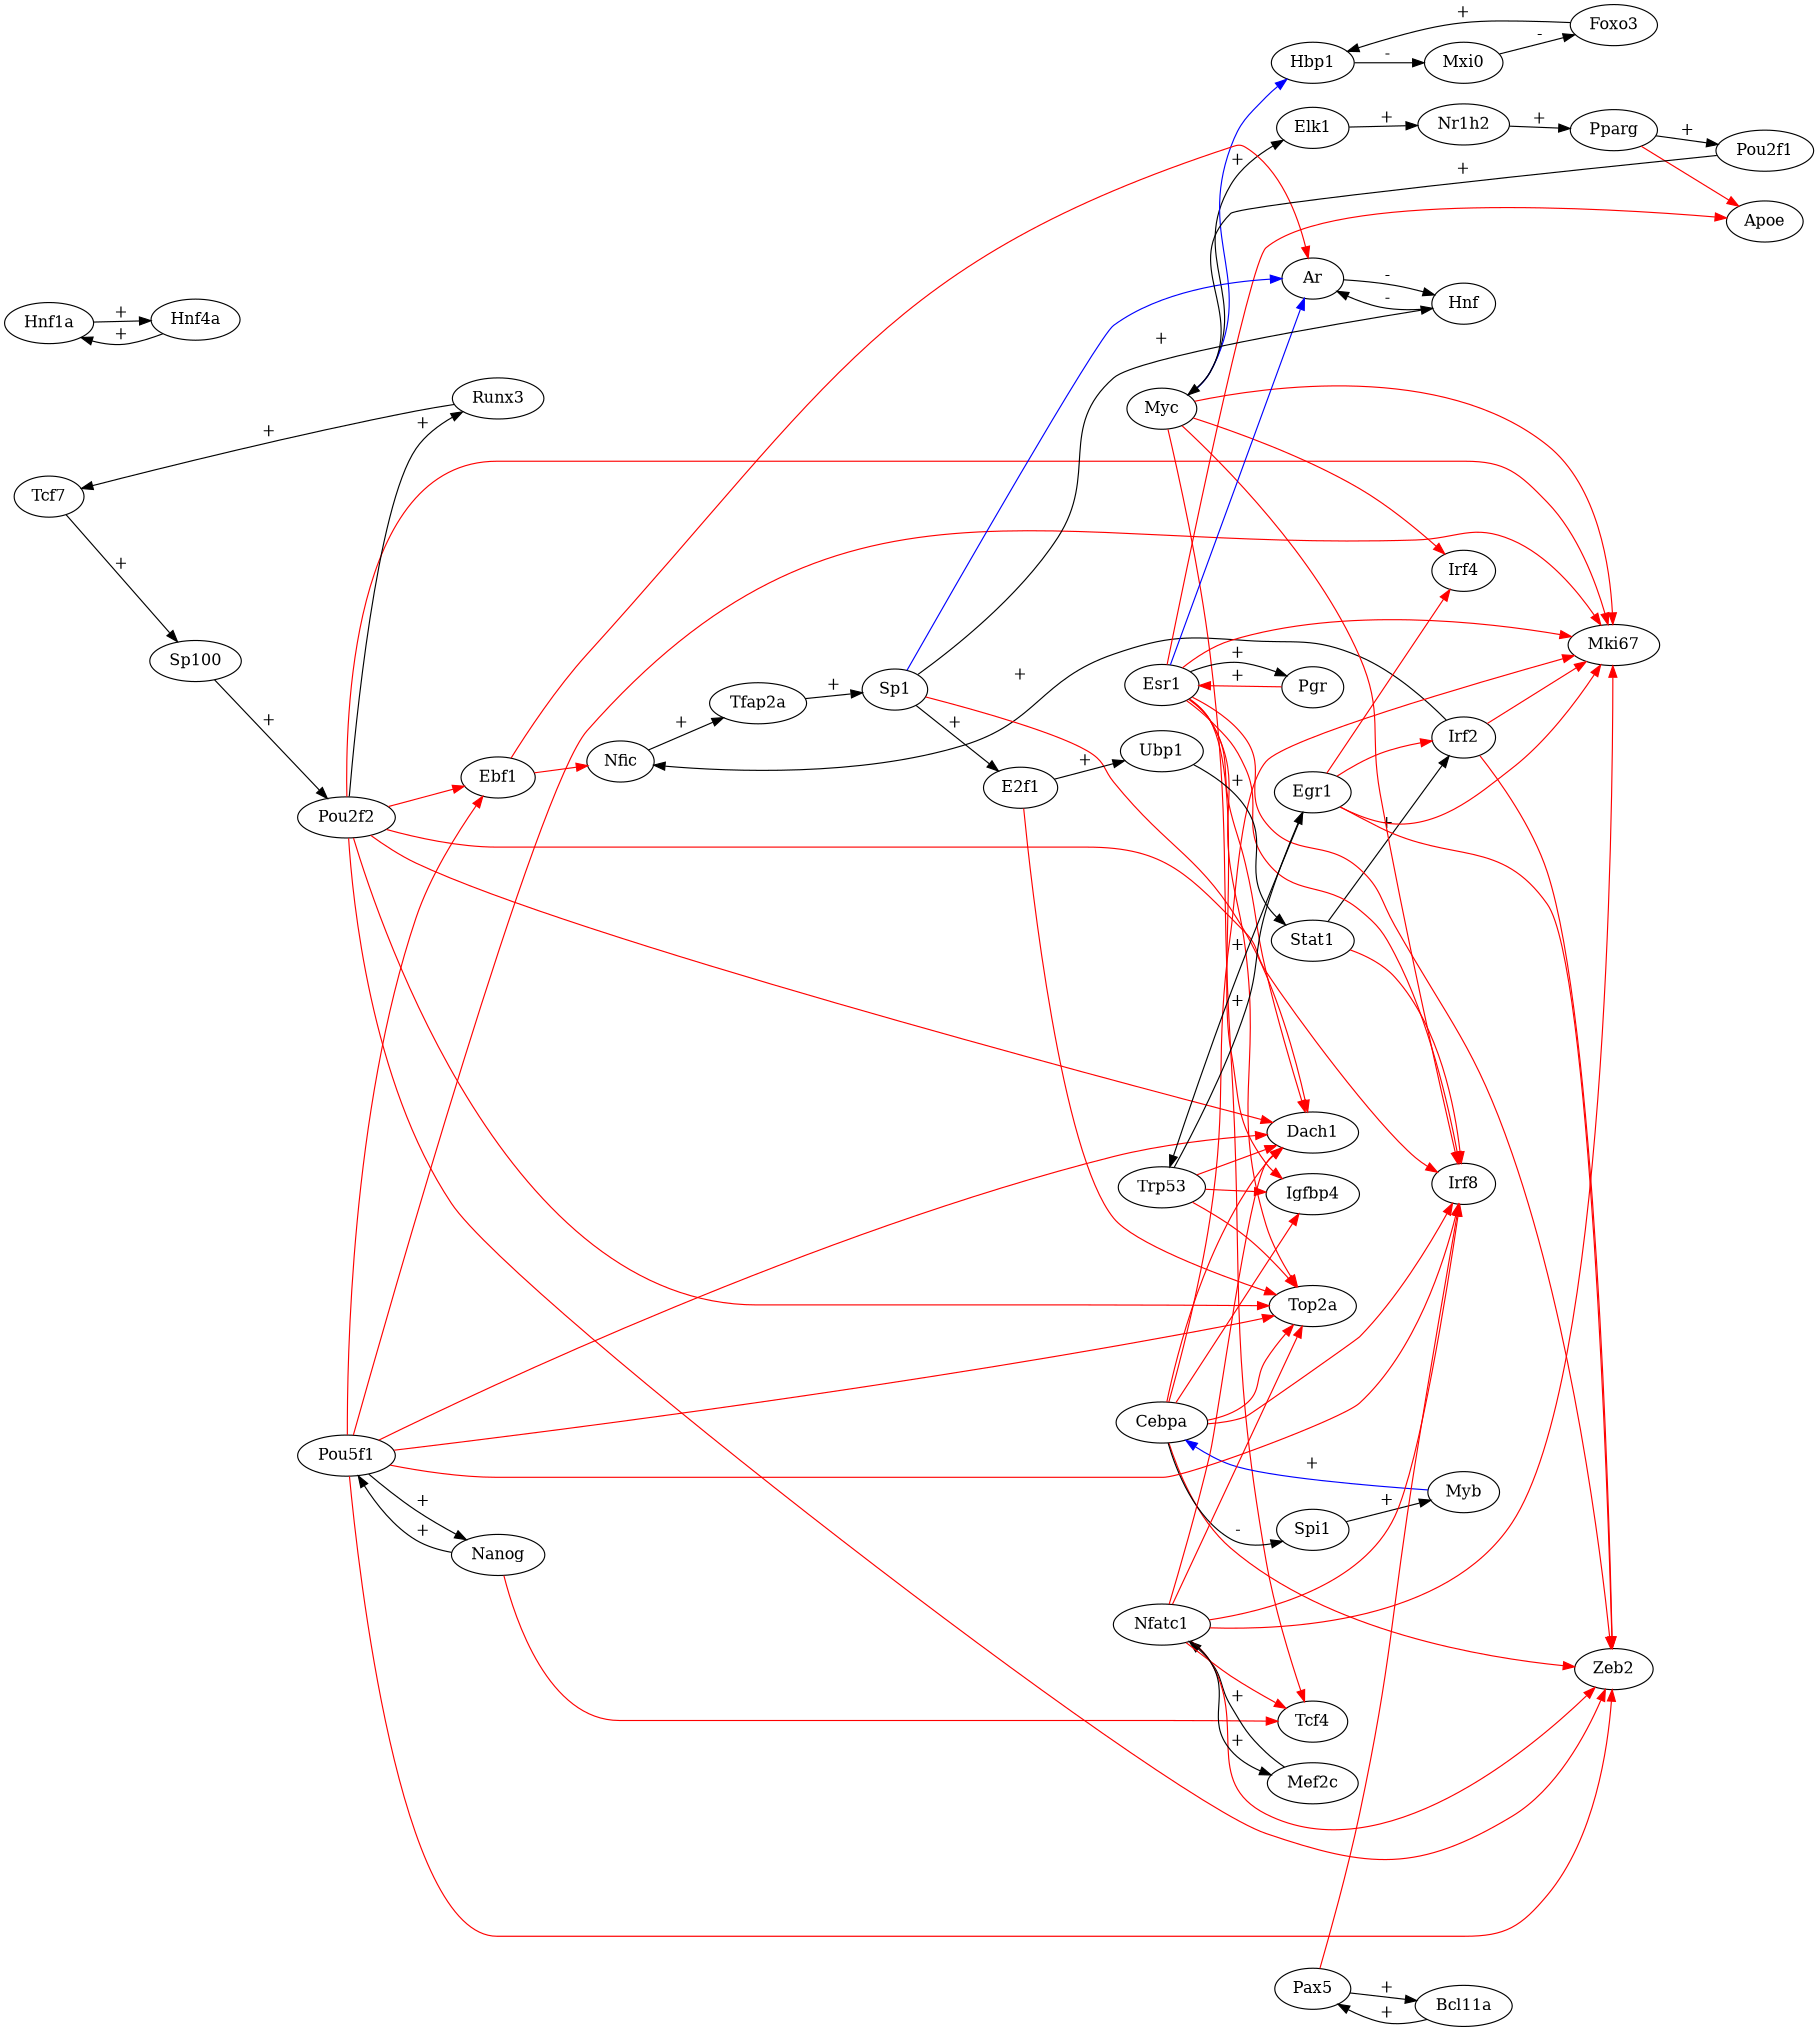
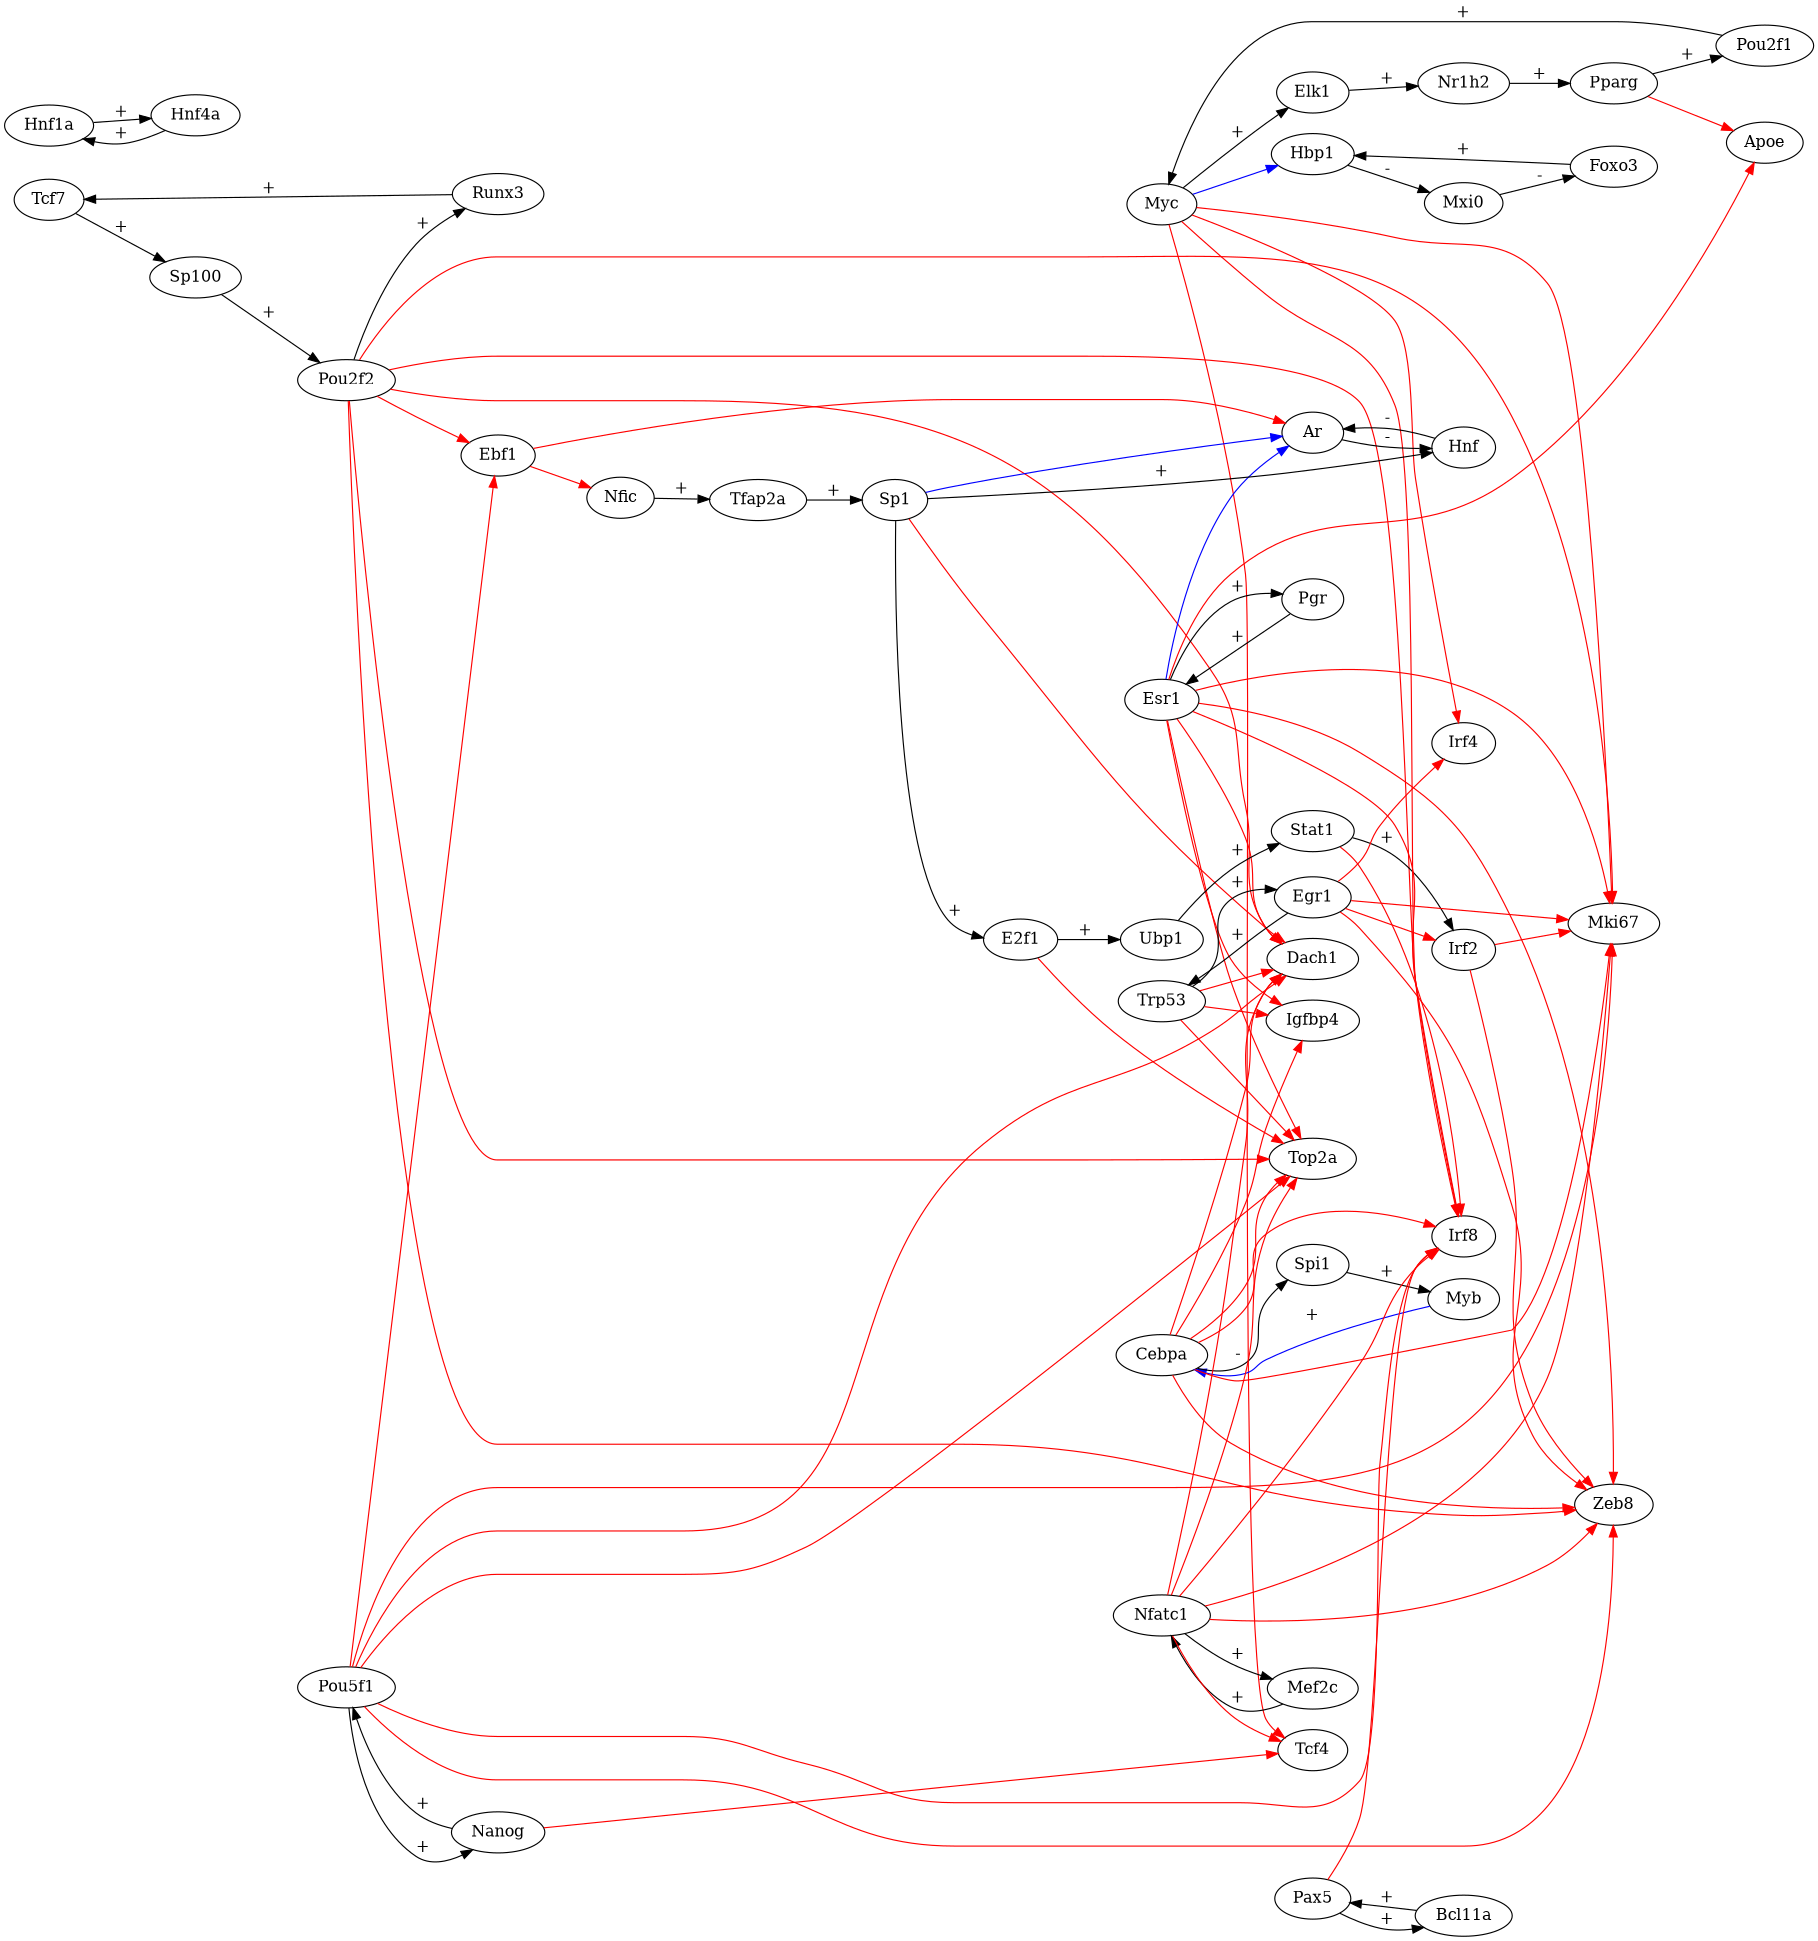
edge "Irf2" -> "Nfic": removed, label "+"
edge "Pgr" -> "Esr1": color red -> black
node "Zeb2": label "Zeb2" -> "Zeb8"
